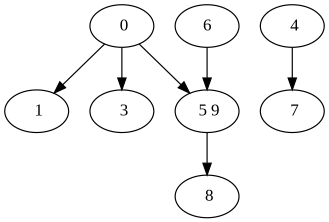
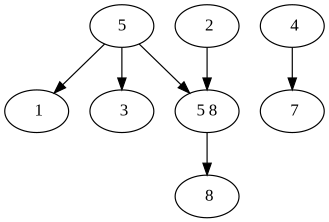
node "0": label "0" -> "5"
node "6": label "6" -> "2"
node "5 9": label "5 9" -> "5 8"
